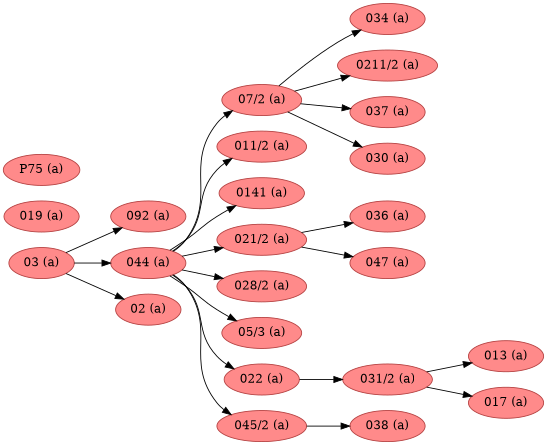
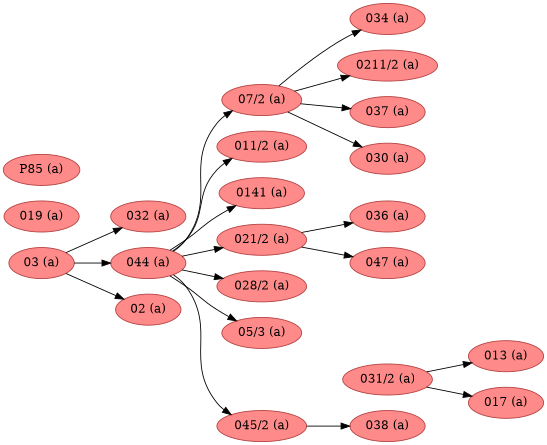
node "P75 (a)": label "P75 (a)" -> "P85 (a)"
node "092 (a)": label "092 (a)" -> "032 (a)"
node "022 (a)": removed
